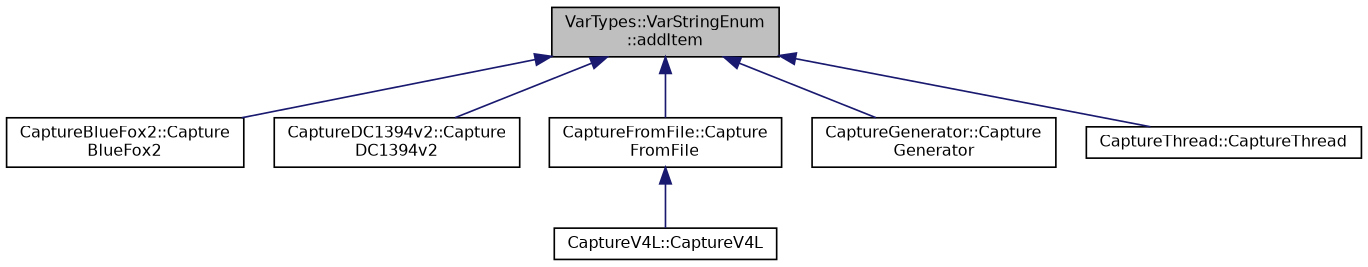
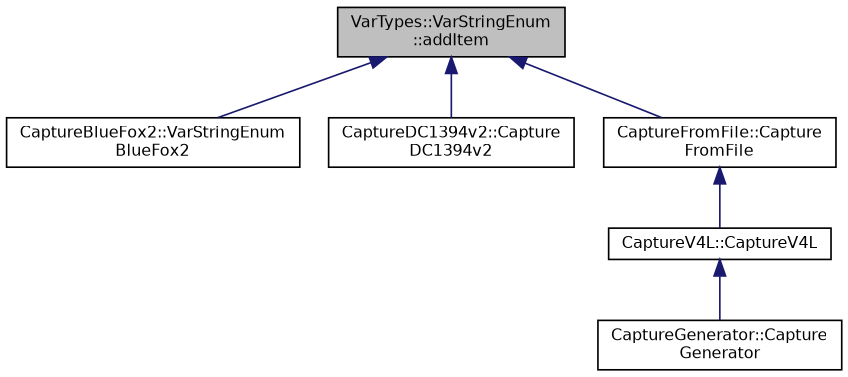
edge "CaptureGenerator::Capture Generator" -> "VarTypes::VarStringEnum ::addItem": now "CaptureGenerator::Capture Generator" -> "CaptureV4L::CaptureV4L"
node "CaptureBlueFox2::Capture BlueFox2": label "CaptureBlueFox2::Capture BlueFox2" -> "CaptureBlueFox2::VarStringEnum BlueFox2"
node "CaptureThread::CaptureThread": removed
